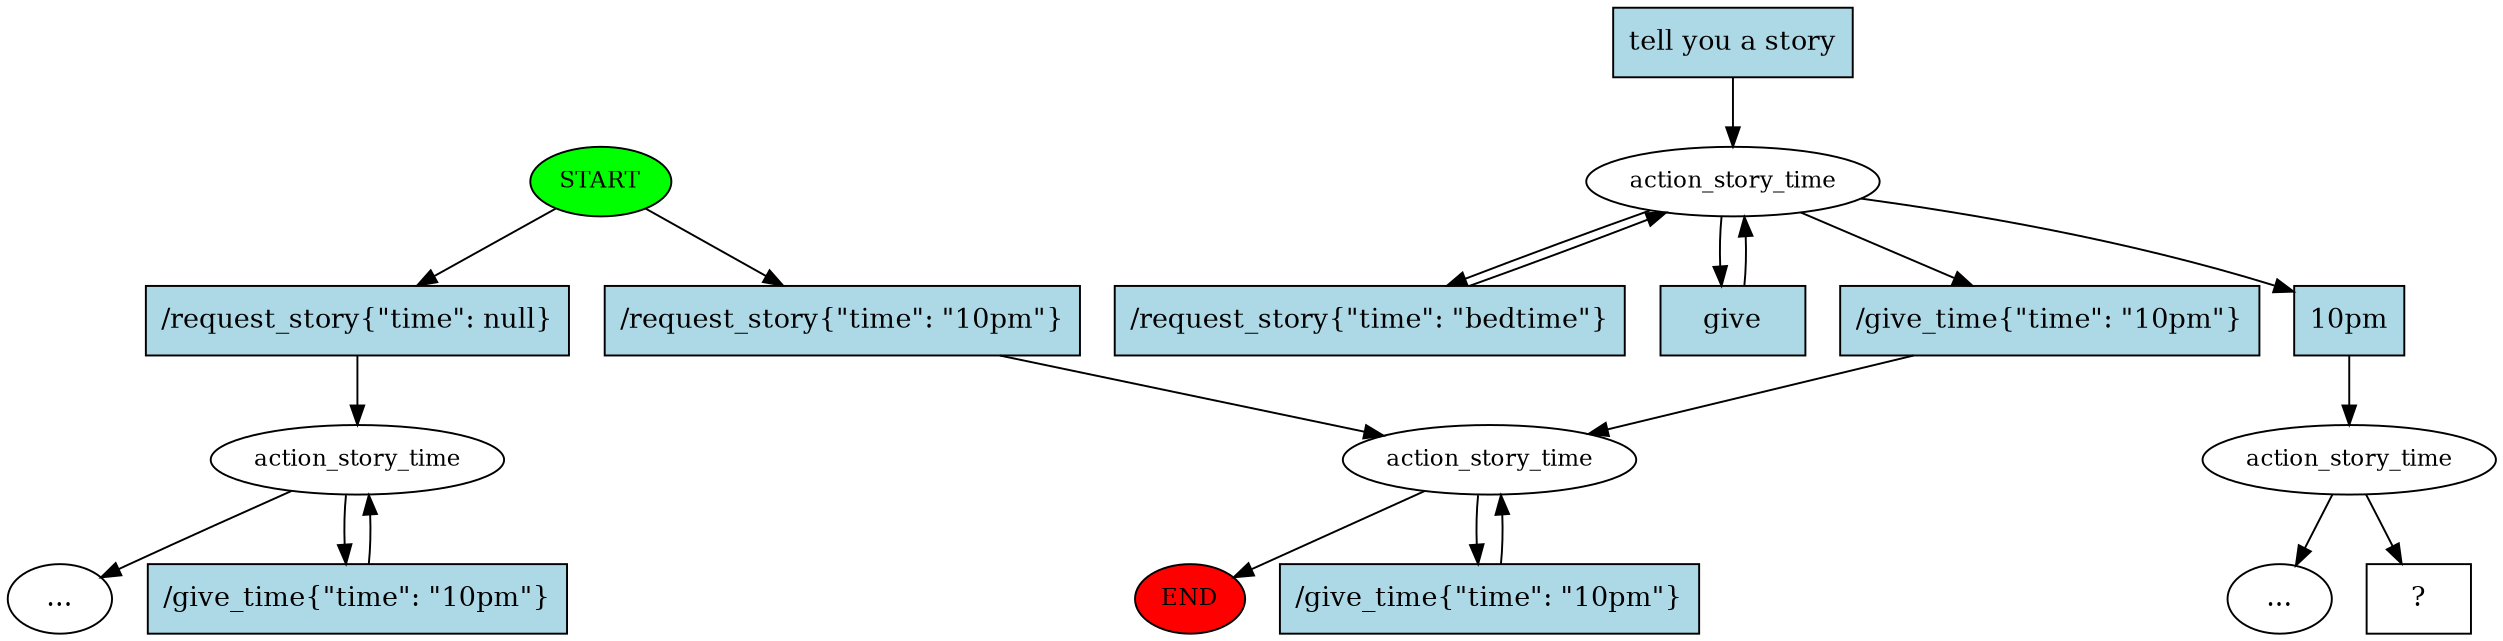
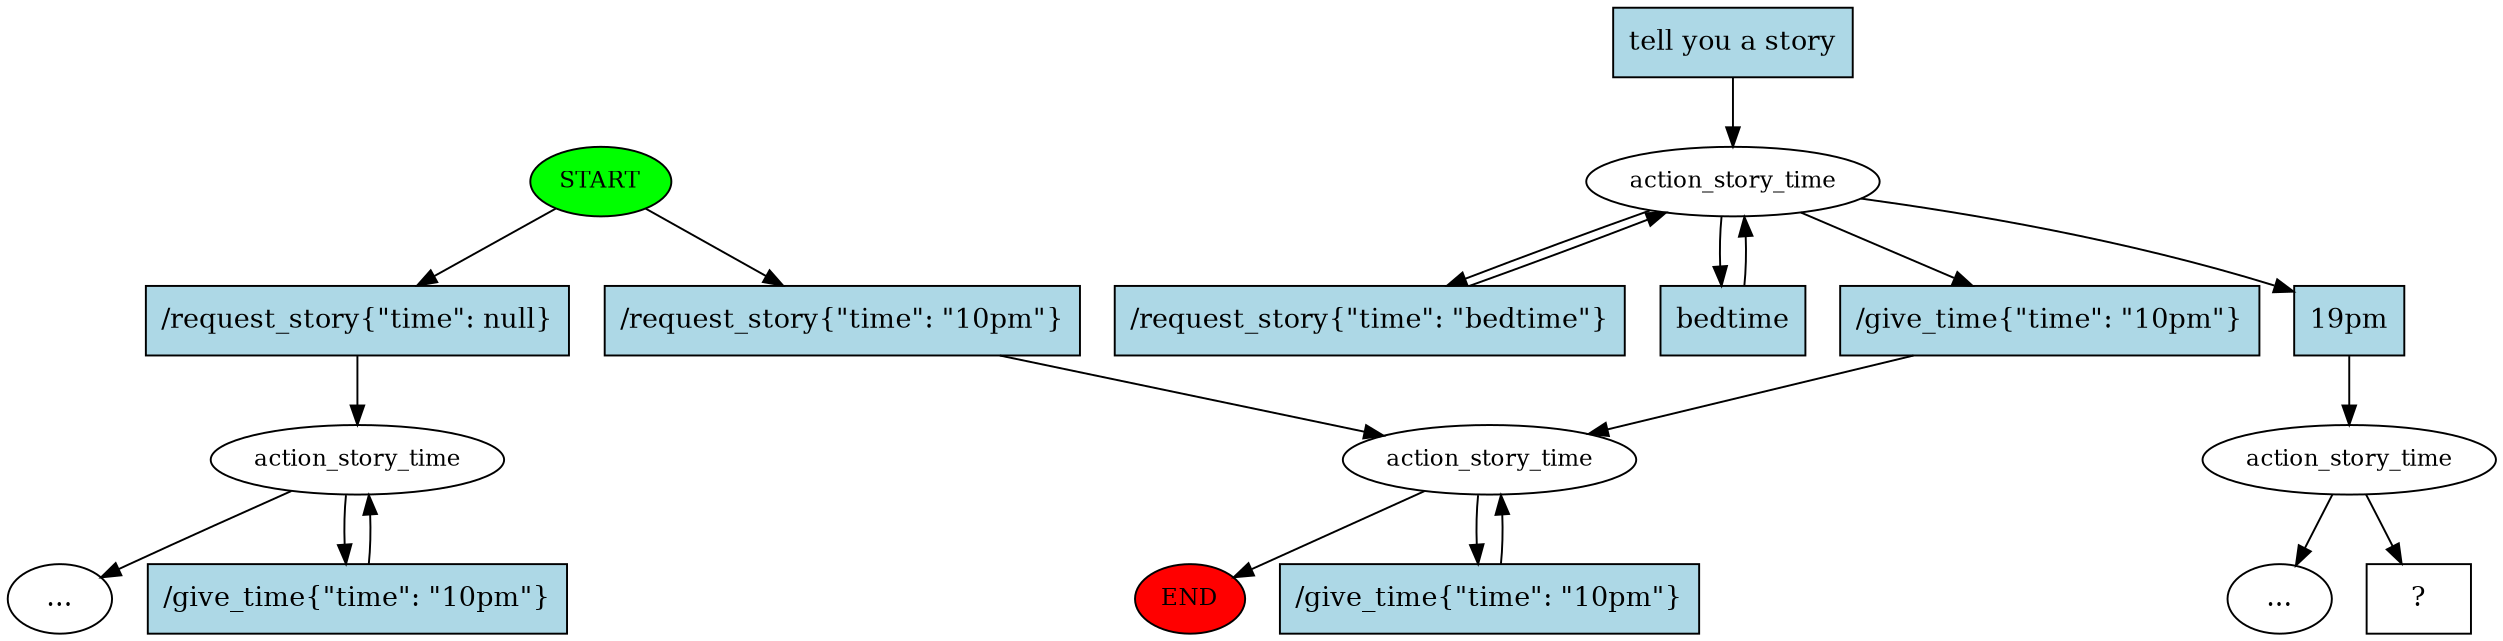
node "give": label "give" -> "bedtime"
node "10pm": label "10pm" -> "19pm"
